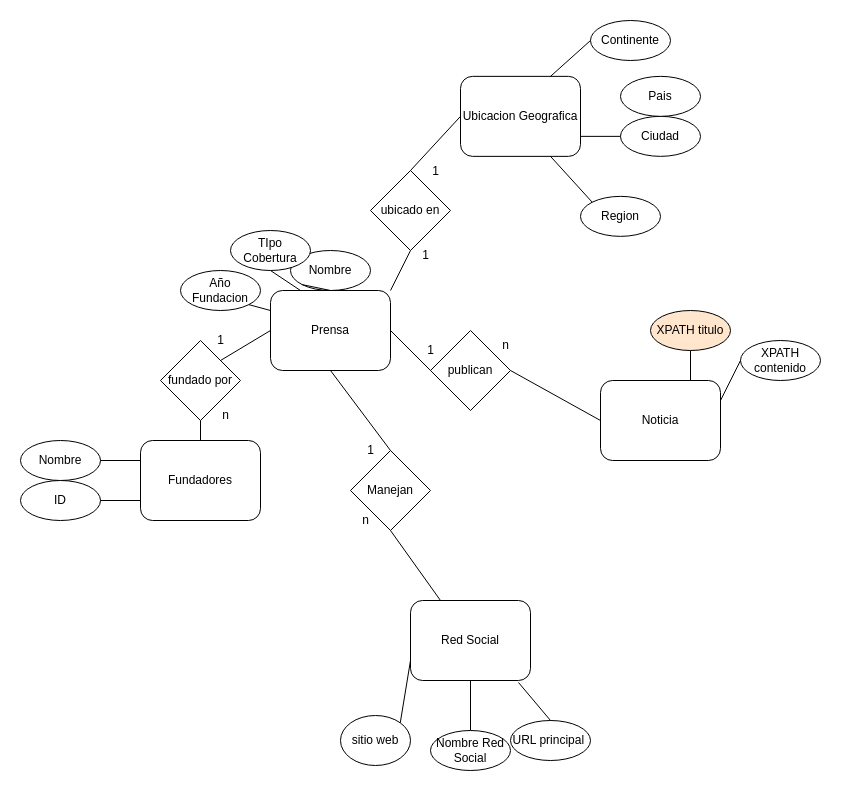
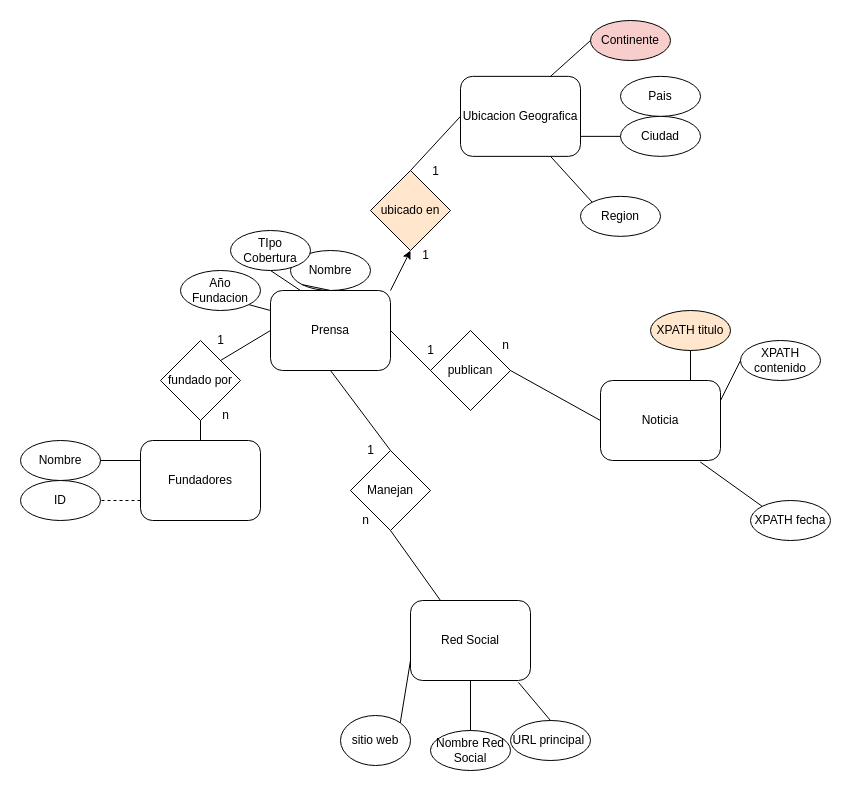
node "Continente": fillcolor #ffffff -> #f8cecc
node "ubicado en": fillcolor #ffffff -> #ffe6cc
edge "ubicado en" -- "Prensa": arrowhead none -> classic
edge "Noticia" -- "XPATH fecha": added
edge "Fundadores" -- "ID": style solid -> dashed
node "XPATH fecha": added
